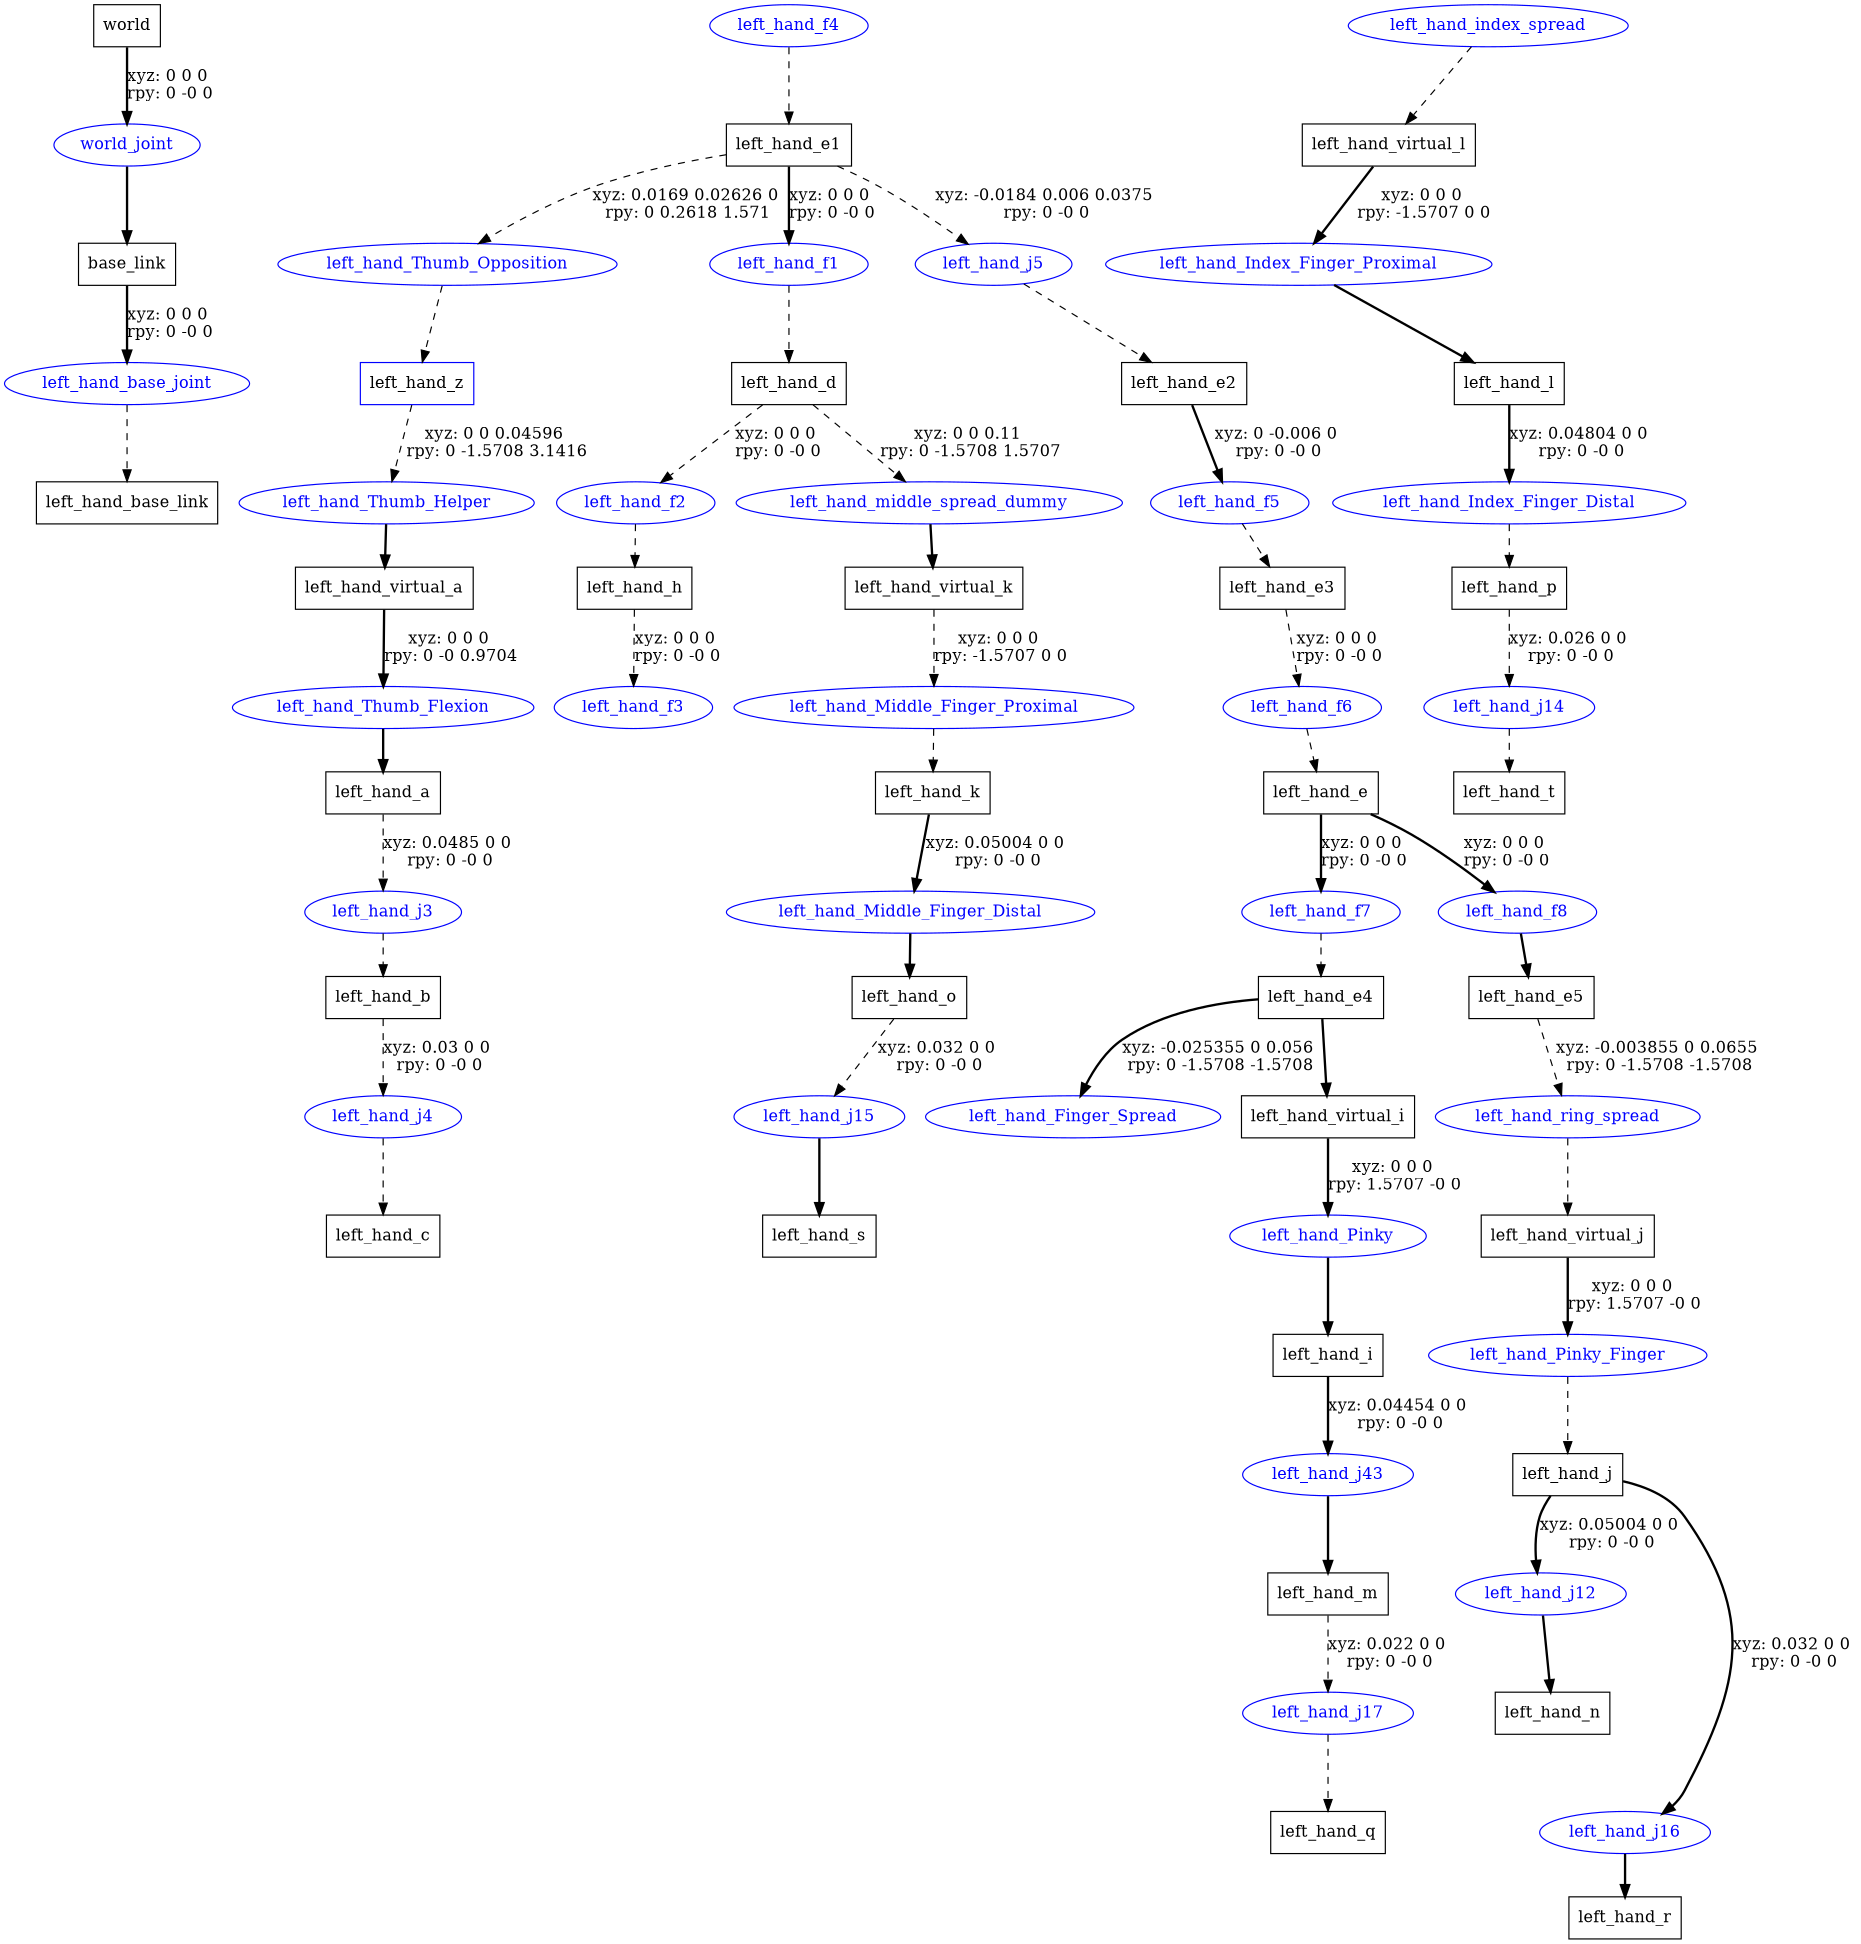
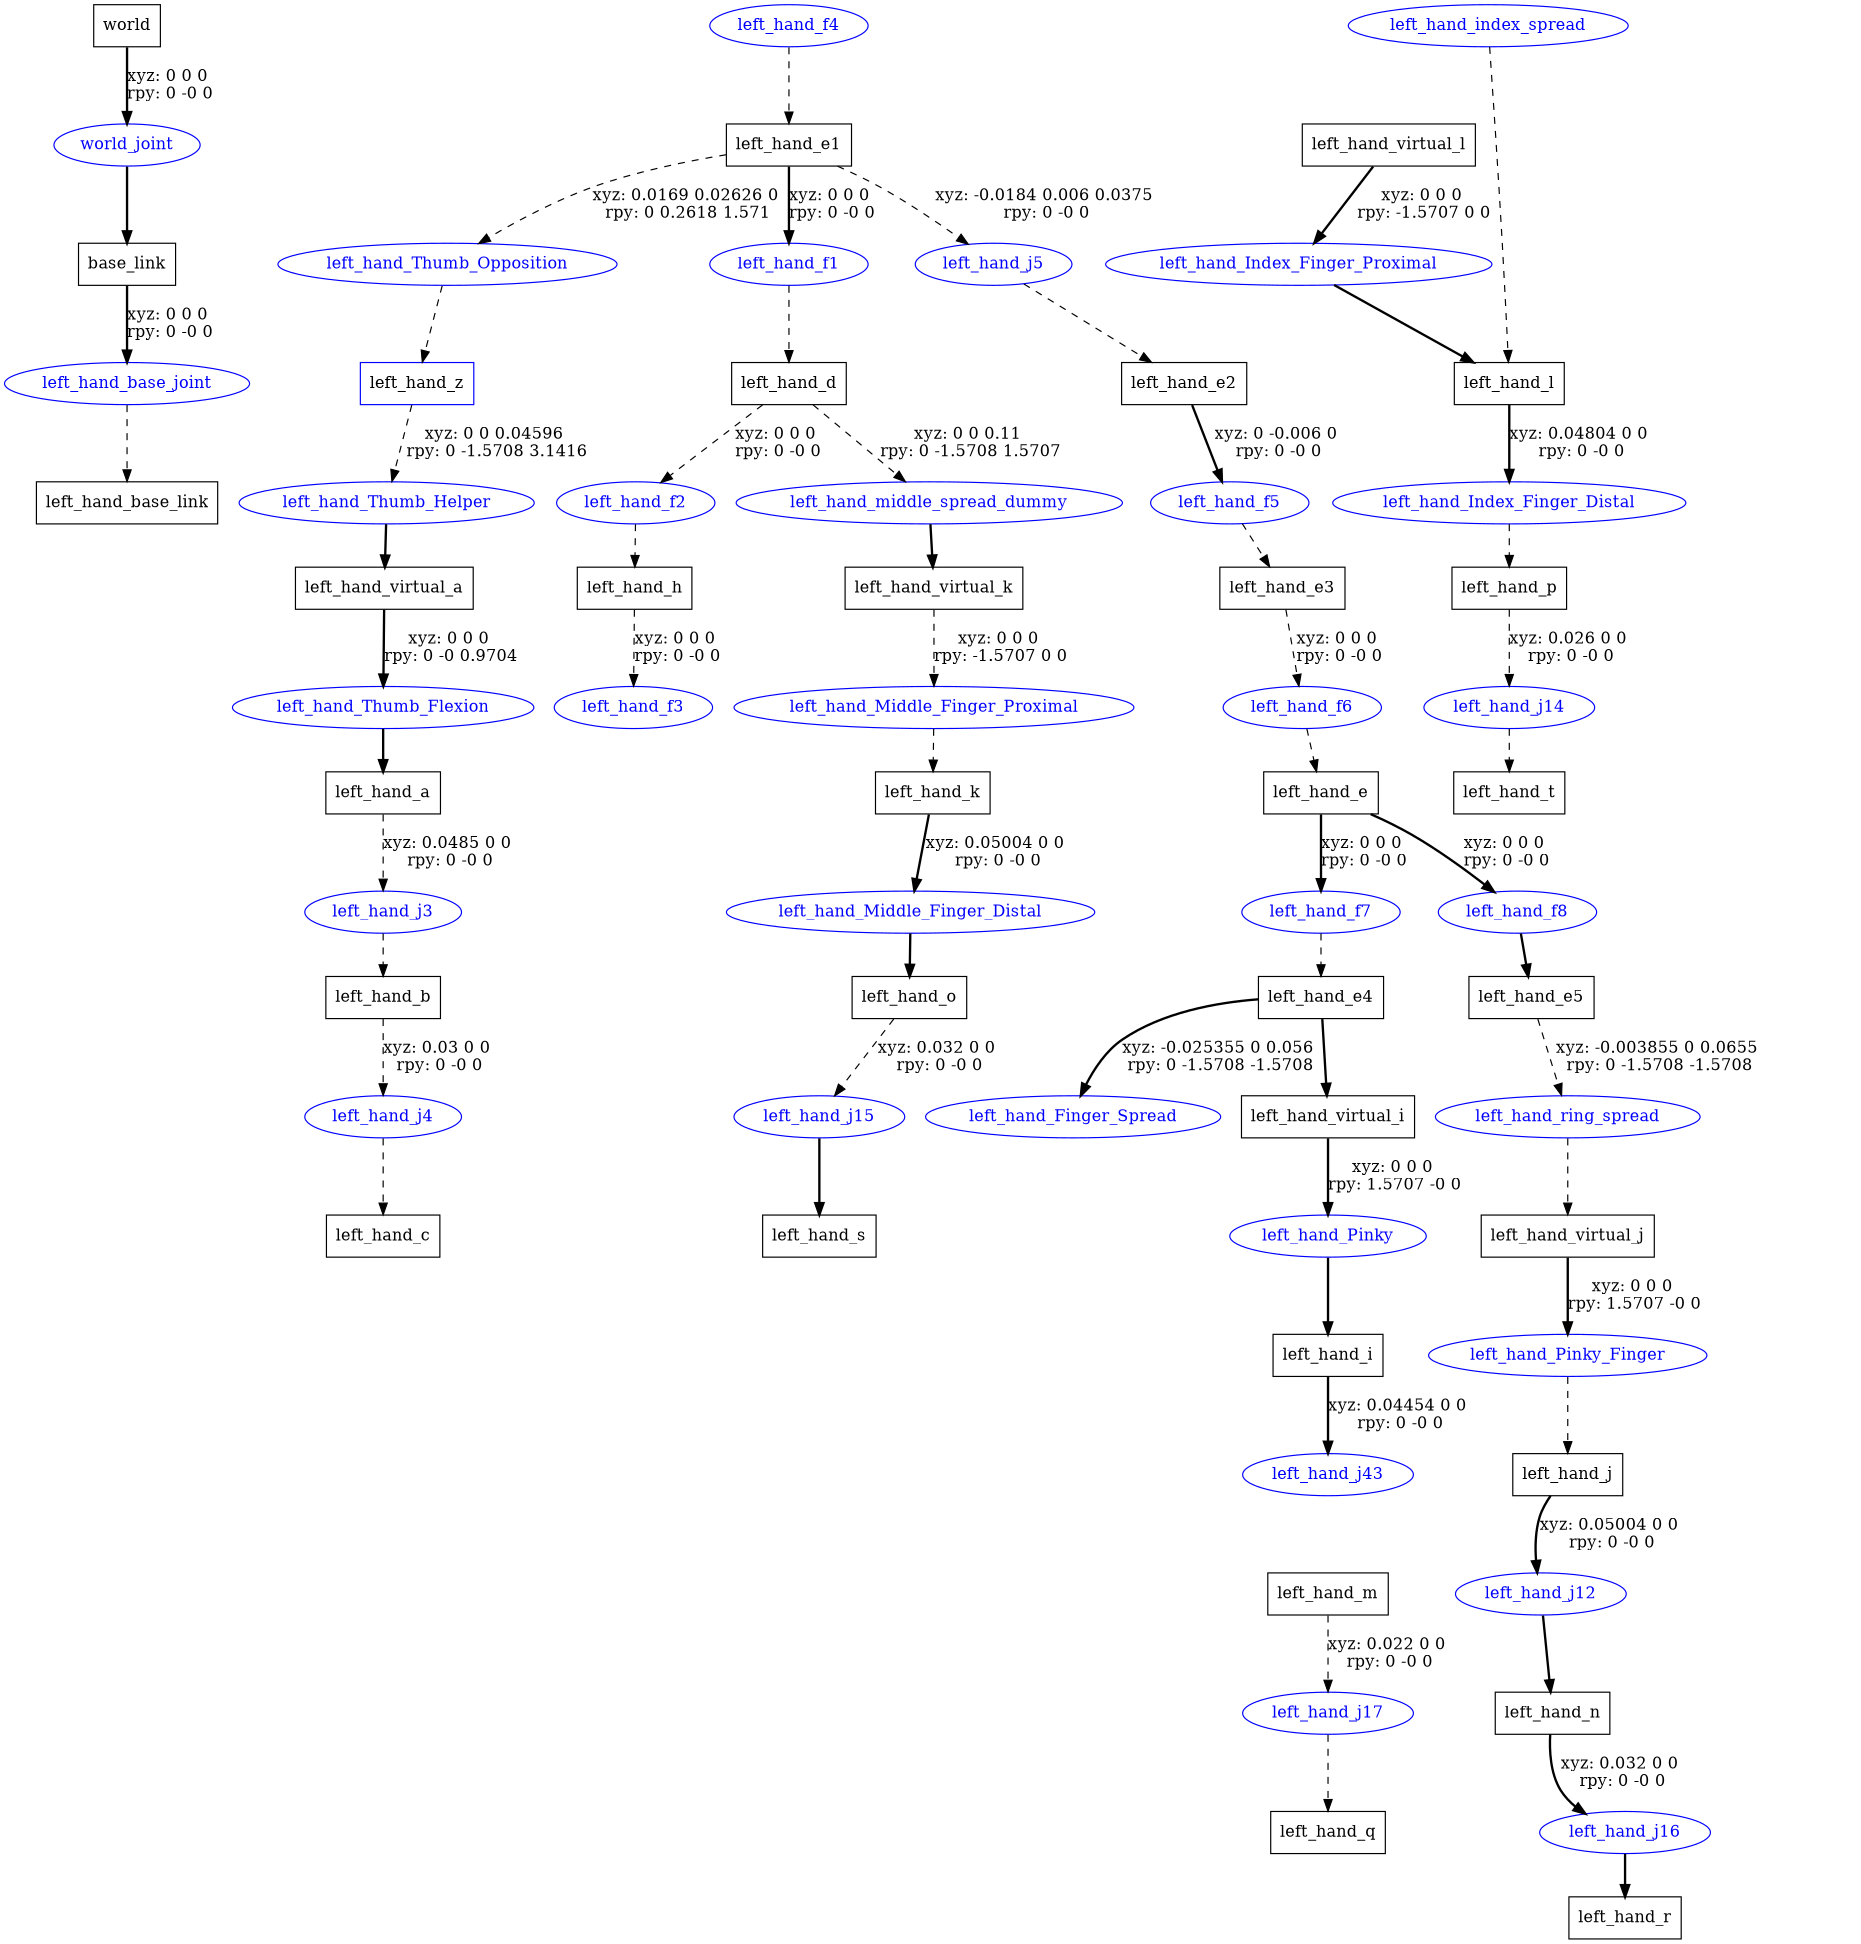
edge "left_hand_index_spread" -> "left_hand_virtual_l": now "left_hand_index_spread" -> "left_hand_l"
edge "left_hand_j43" -> "left_hand_m": removed
edge "left_hand_j" -> "left_hand_j16": now "left_hand_n" -> "left_hand_j16"
